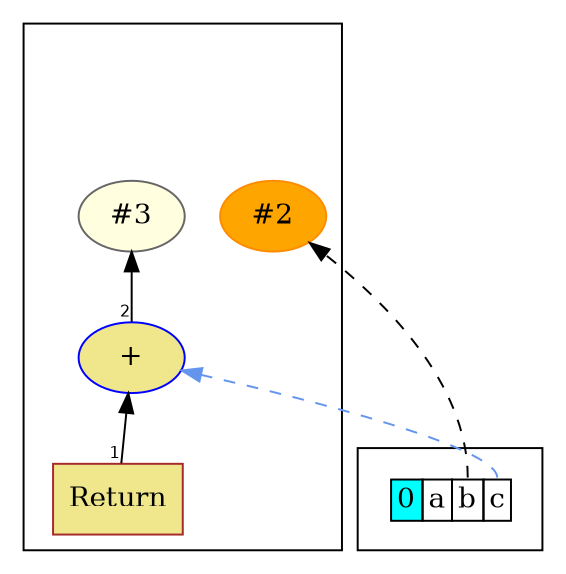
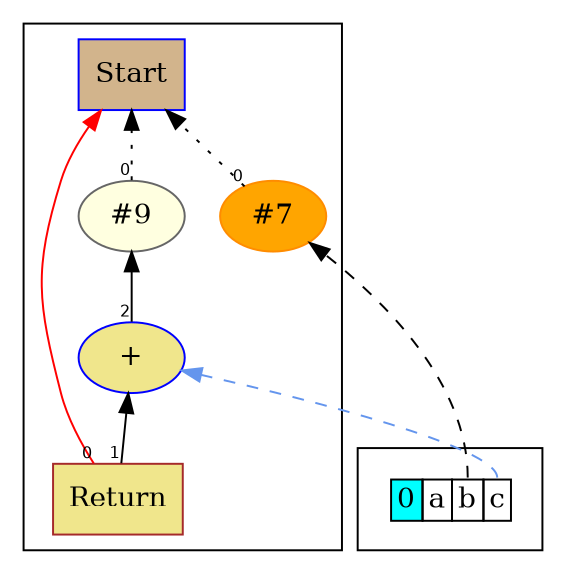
node "Start": added
node "#3": label "#3" -> "#9"
node "#2": label "#2" -> "#7"
